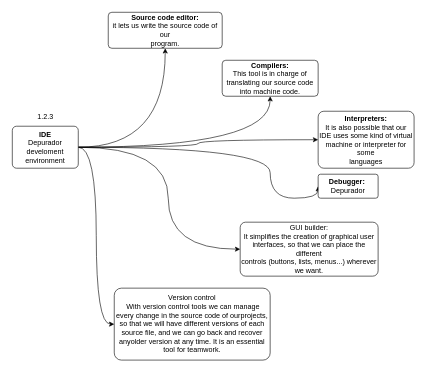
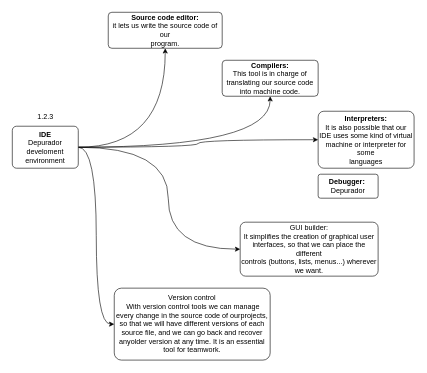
edge "IDE Depurador develoment environment" -> "Debugger: Depurador": removed
